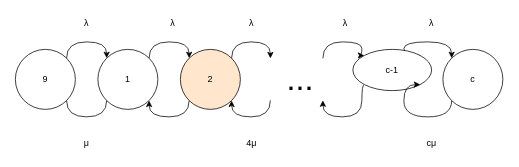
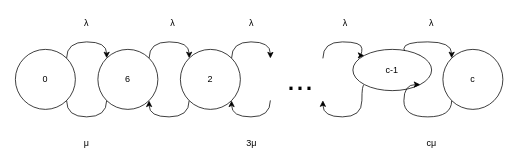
node "9": label "9" -> "0"
node "1": label "1" -> "6"
node "2": fillcolor #ffe6cc -> #ffffff
node "4μ": label "4μ" -> "3μ"
